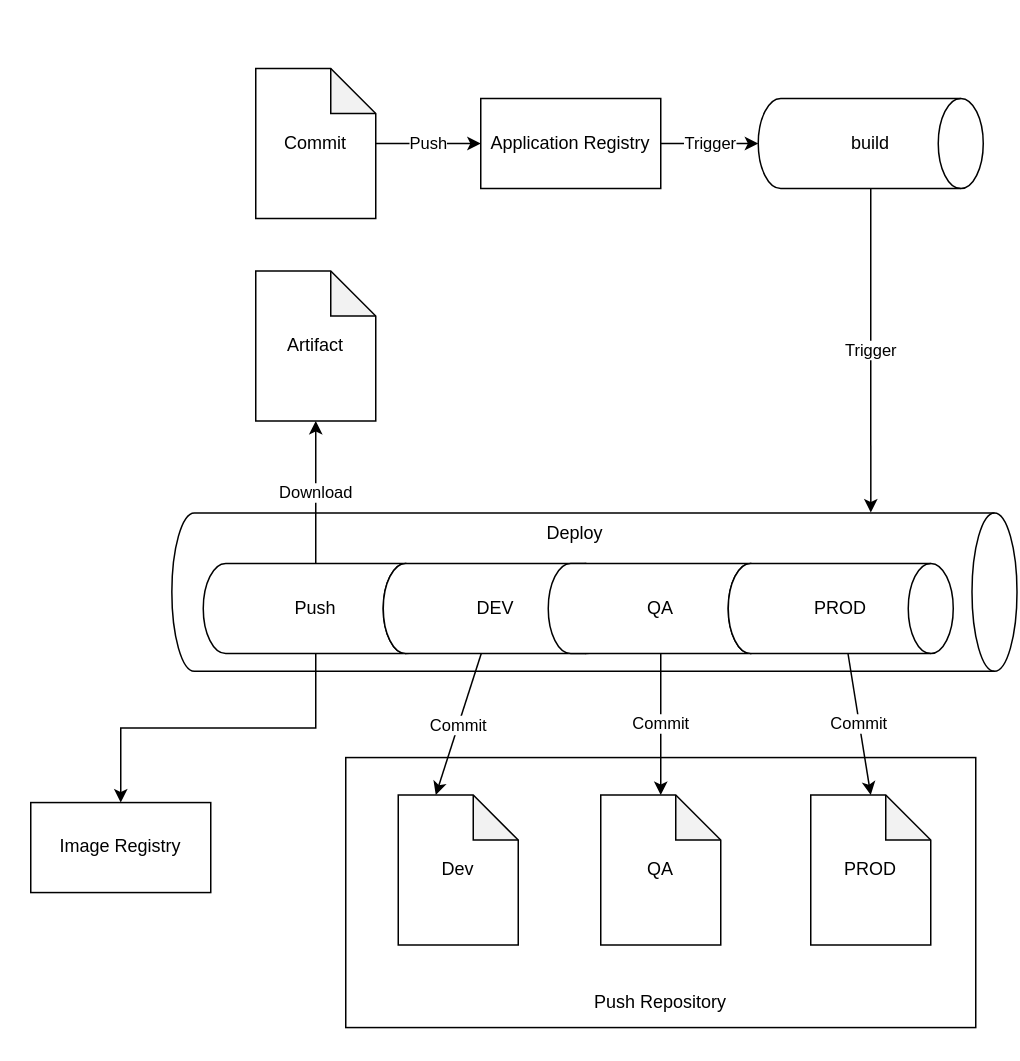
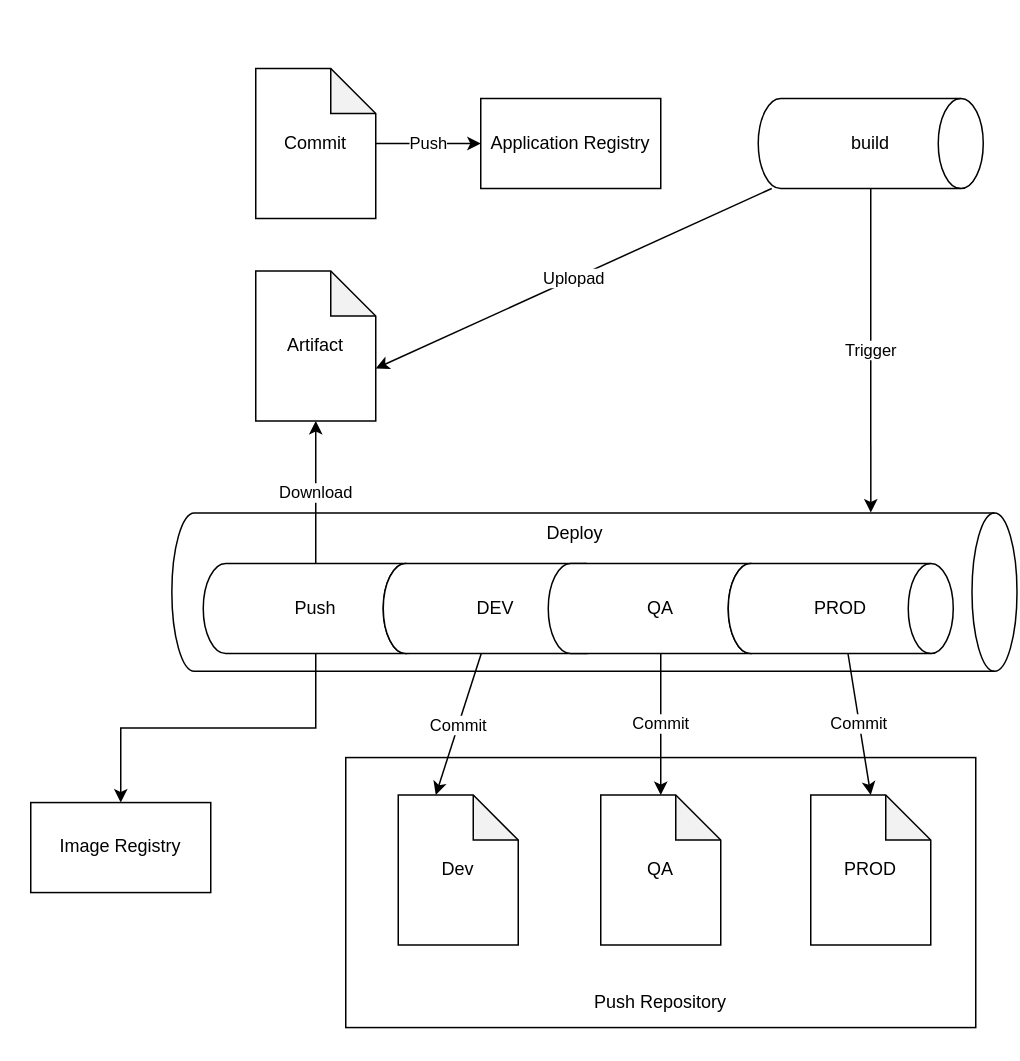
edge "Application Registry" -> "build": removed, label "Trigger"
edge "build" -> "Artifact": added, label "Uplopad"
